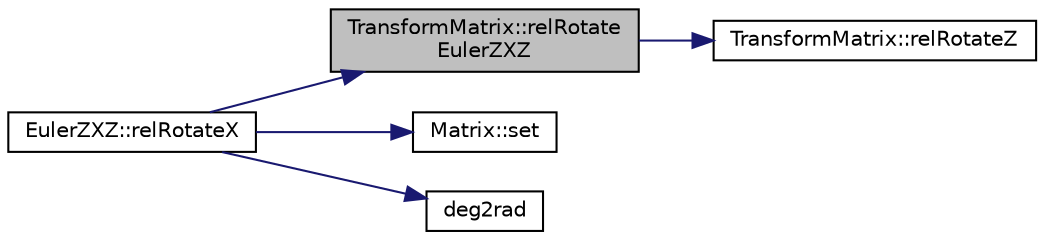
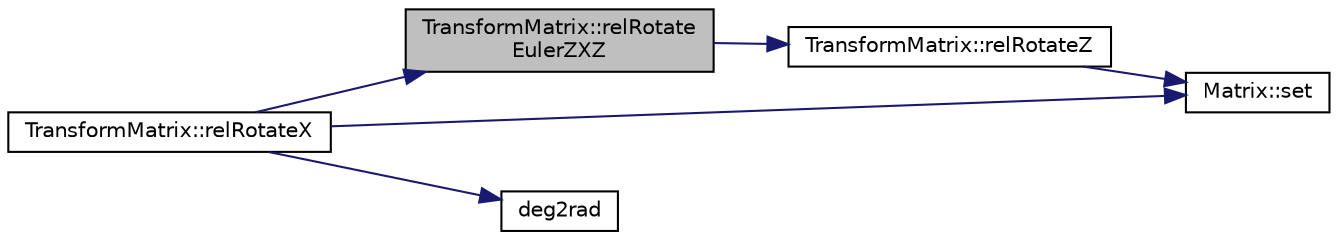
edge "TransformMatrix::relRotateZ" -> "Matrix::set": added
node "EulerZXZ::relRotateX": label "EulerZXZ::relRotateX" -> "TransformMatrix::relRotateX"
